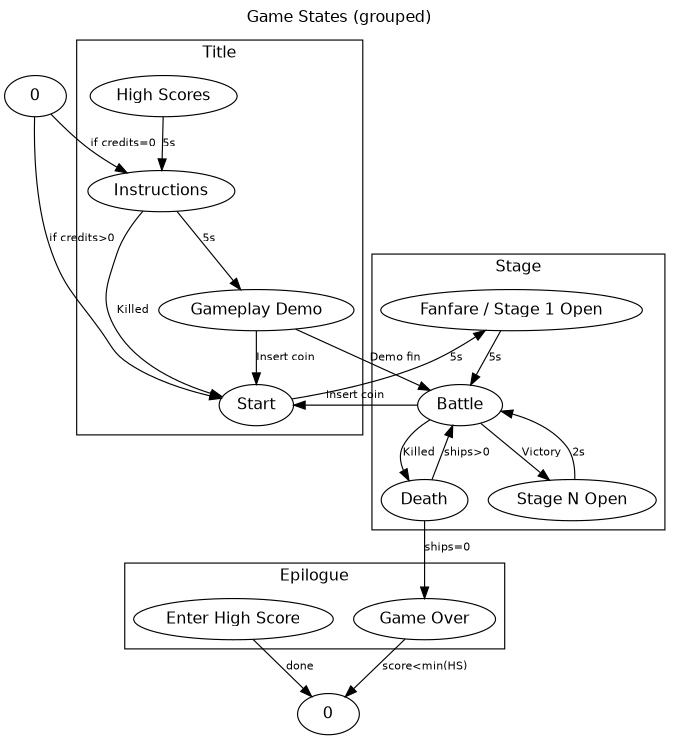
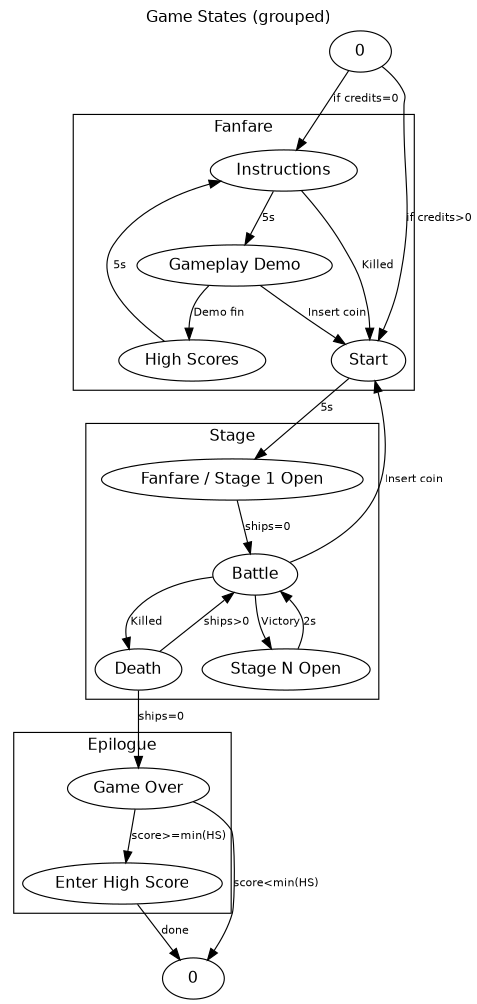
cluster "Title": label "Title" -> "Fanfare"
edge "Gameplay Demo" -> "Battle": now "Gameplay Demo" -> "High Scores"
edge "Fanfare / Stage 1 Open" -> "Battle": label "5s" -> "ships=0"
edge "Game Over" -> "Enter High Score": added, label "score>=min(HS)"
